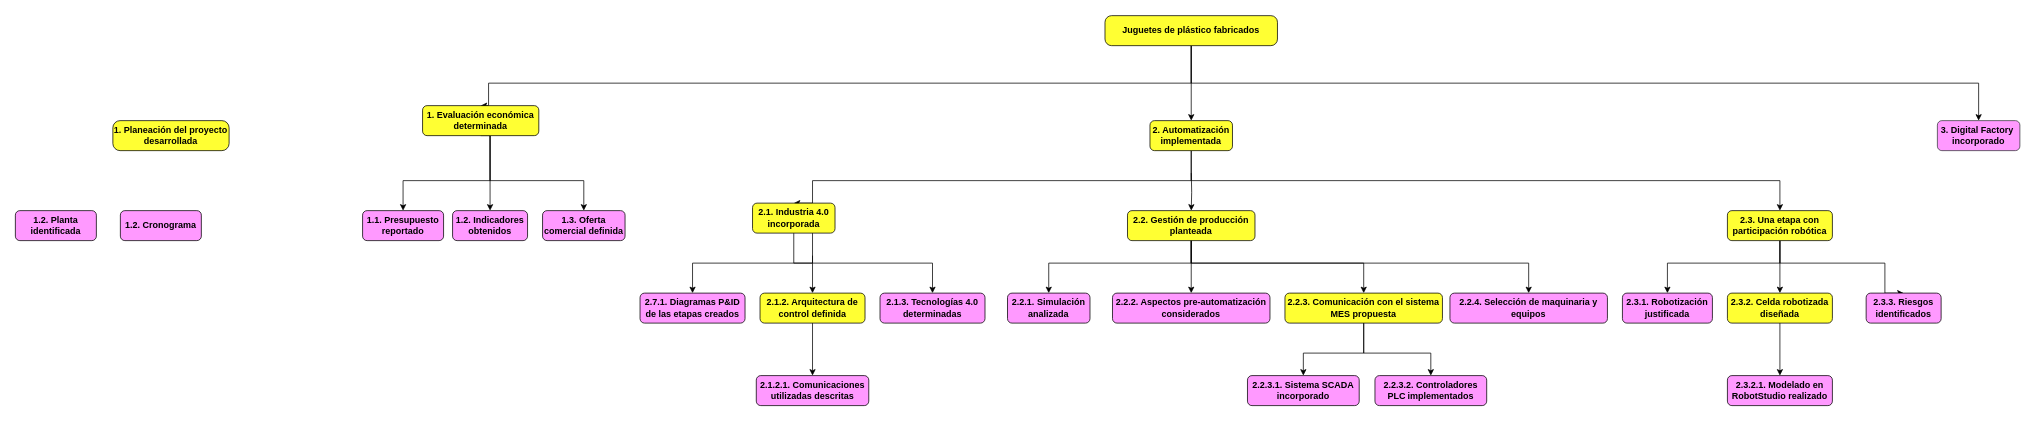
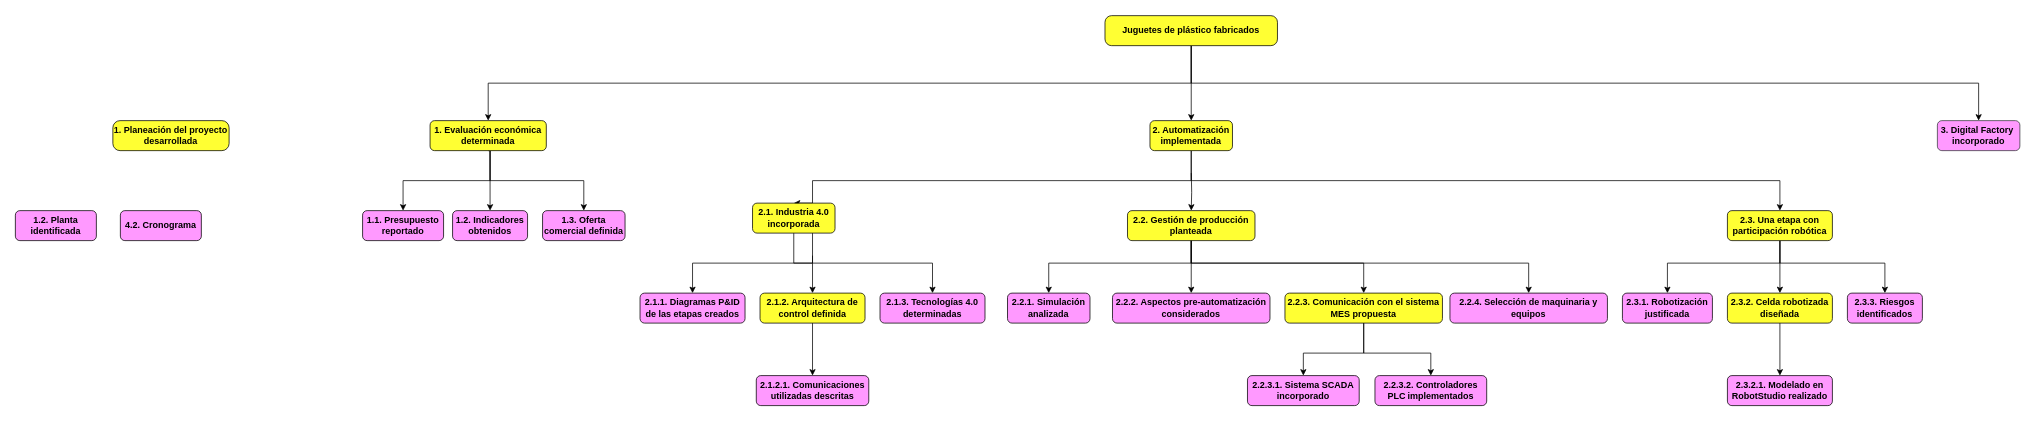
node "1. Evaluación económica determinada": moved (481, 120) -> (488, 135)
node "1.2. Cronograma": label "1.2. Cronograma" -> "4.2. Cronograma"
node "2.7.1. Diagramas P&ID de las etapas creados": label "2.7.1. Diagramas P&ID de las etapas creados" -> "2.1.1. Diagramas P&ID de las etapas creados"
node "2.3.3. Riesgos identificados": moved (1904, 308) -> (1885, 308)
